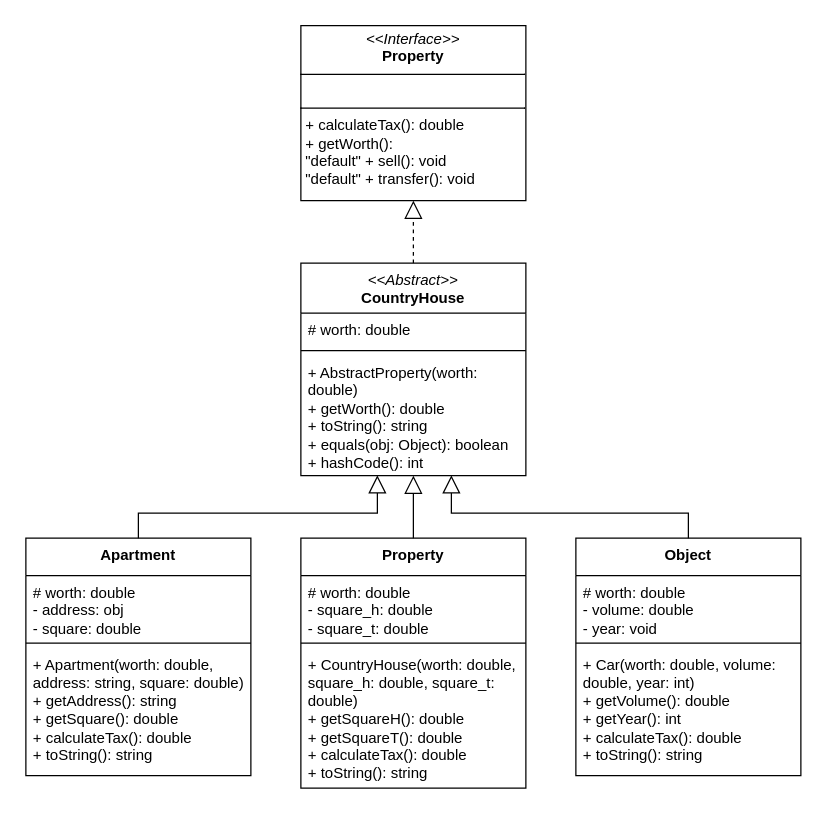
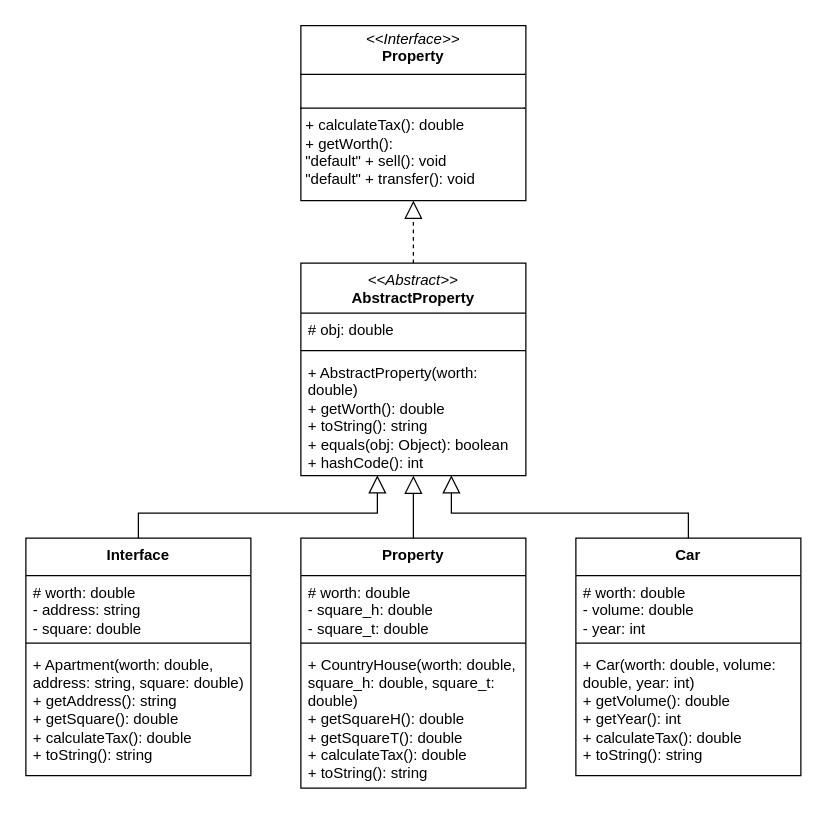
node "<<Abstract>> CountryHouse": label "<<Abstract>> CountryHouse" -> "<<Abstract>> AbstractProperty"
node "# worth: double": label "# worth: double" -> "# obj: double"
node "Apartment": label "Apartment" -> "Interface"
node "Object": label "Object" -> "Car"
node "# worth: double - address: obj - square: double": label "# worth: double - address: obj - square: double" -> "# worth: double - address: string - square: double"
node "# worth: double - volume: double - year: void": label "# worth: double - volume: double - year: void" -> "# worth: double - volume: double - year: int"
